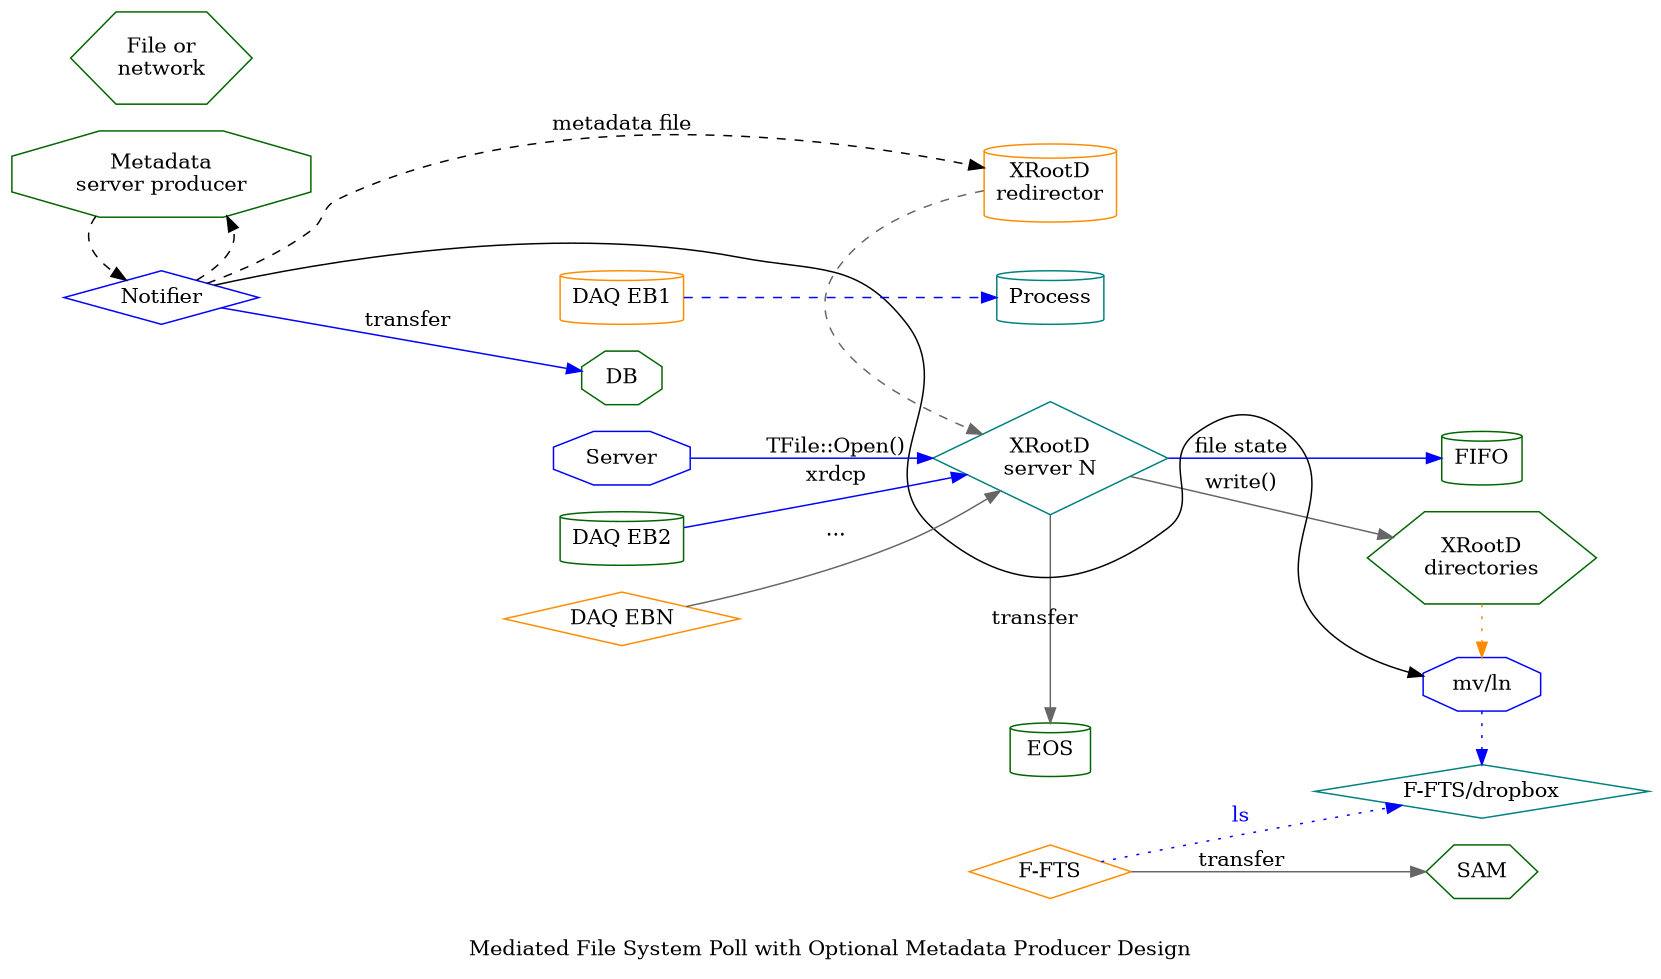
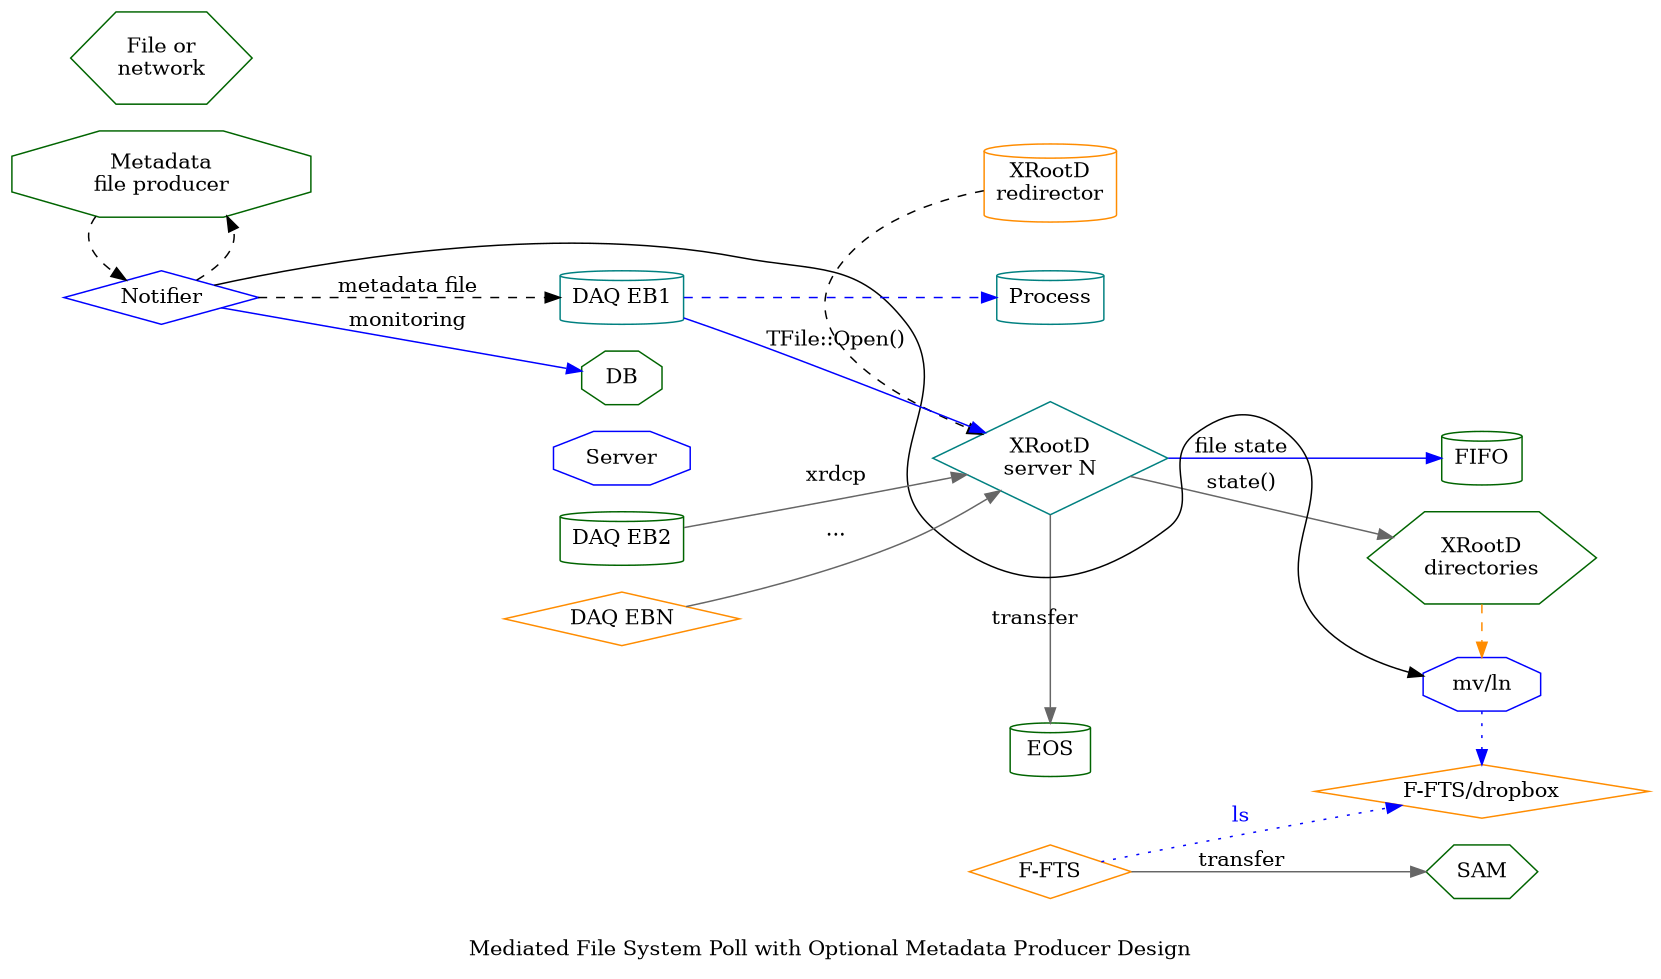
edge "Notifier" -> "XRootD redirector": now "Notifier" -> "DAQ EB1"
node "Metadata server producer": label "Metadata server producer" -> "Metadata file producer"
node "DAQ EB1": color darkorange -> teal
edge "XRootD redirector" -> "XRootD server N": color gray40 -> black
edge "Notifier" -> "DB": label "transfer" -> "monitoring"
edge "Server" -> "XRootD server N": now "DAQ EB1" -> "XRootD server N"
edge "XRootD server N" -> "XRootD directories": label "write()" -> "state()"
edge "DAQ EB2" -> "XRootD server N": color blue -> gray40
edge "XRootD directories" -> "mv/ln": style dotted -> dashed
node "F-FTS/dropbox": color teal -> darkorange
